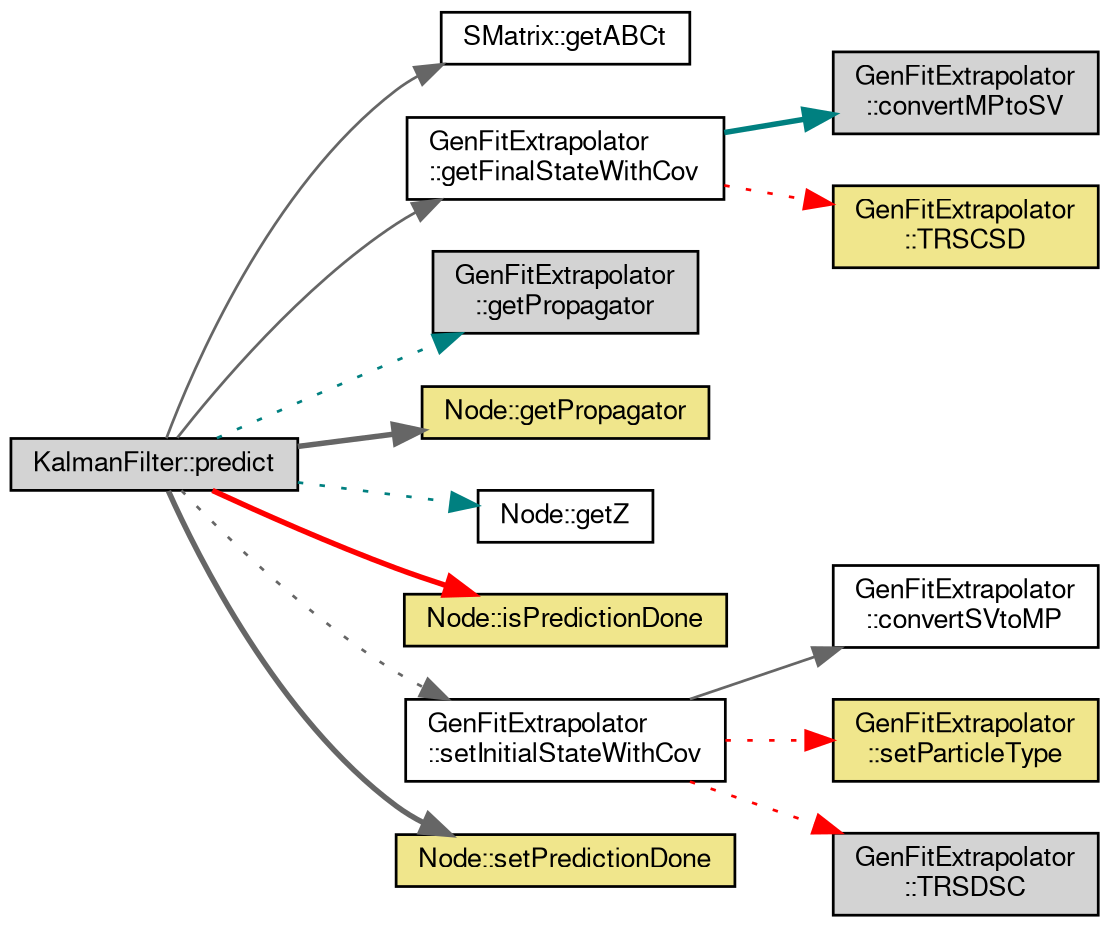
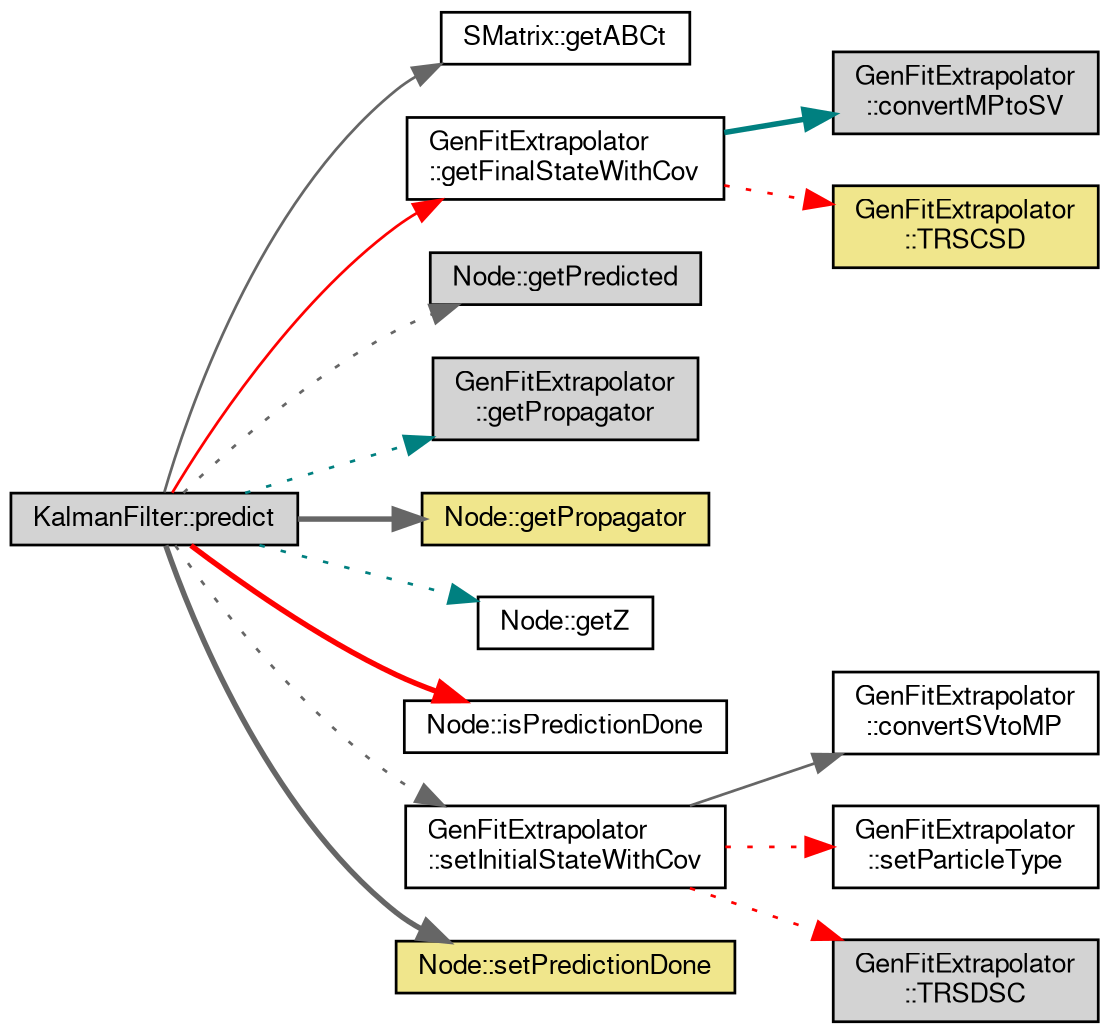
node "Node::getPredicted": added
edge "KalmanFilter::predict" -> "GenFitExtrapolator ::getFinalStateWithCov": color gray40 -> red
node "Node::isPredictionDone": fillcolor khaki -> white
node "GenFitExtrapolator ::setParticleType": fillcolor khaki -> white
